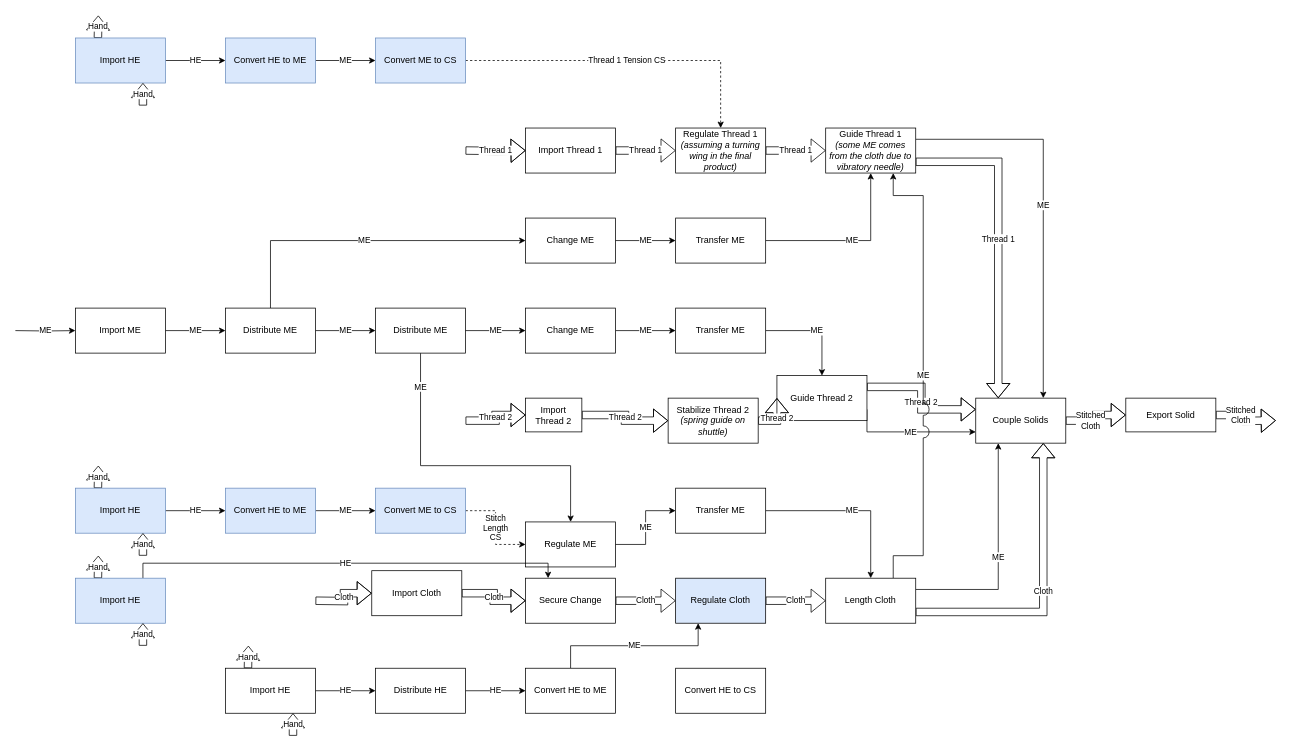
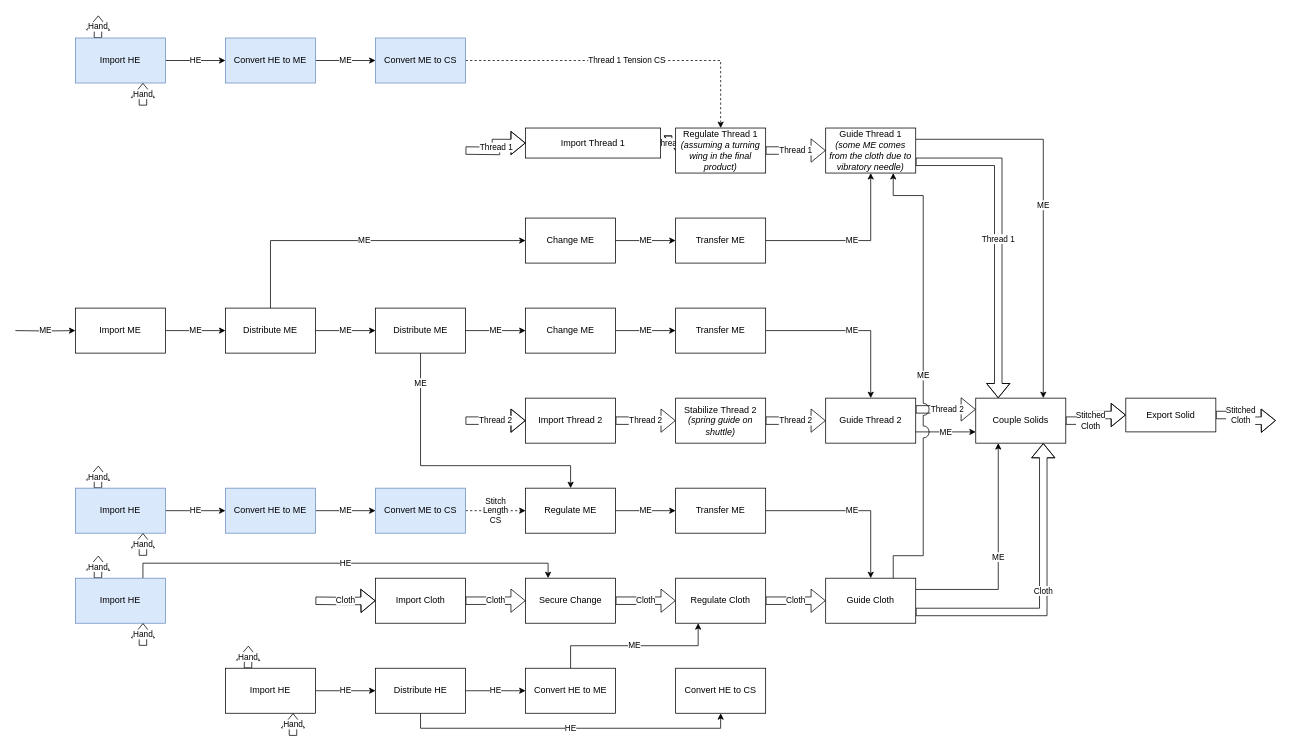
node "Import Thread 1": size 90x45 -> 135x30
node "Guide Thread 2": moved (822, 398) -> (870, 420)
node "Import Thread 2": size 56x34 -> 90x45
node "Stabilize Thread 2 (spring guide on shuttle)": moved (713, 420) -> (720, 420)
node "Regulate ME": moved (570, 544) -> (570, 510)
node "Import Cloth": moved (417, 593) -> (420, 600)
node "Regulate Cloth": fillcolor #dae8fc -> #ffffff
node "Length Cloth": label "Length Cloth" -> "Guide Cloth"
edge "Distribute HE" -> "Convert HE to CS": added, label "HE"
